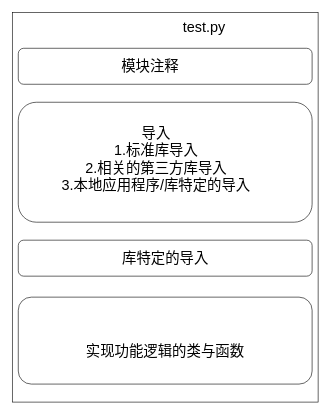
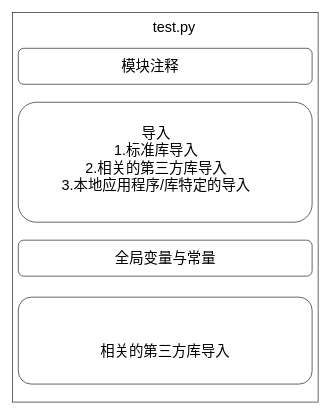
node "test.py": moved (204, 27) -> (174, 27)
node "库特定的导入": label "库特定的导入" -> "全局变量与常量"
node "实现功能逻辑的类与函数": label "实现功能逻辑的类与函数" -> "相关的第三方库导入"
